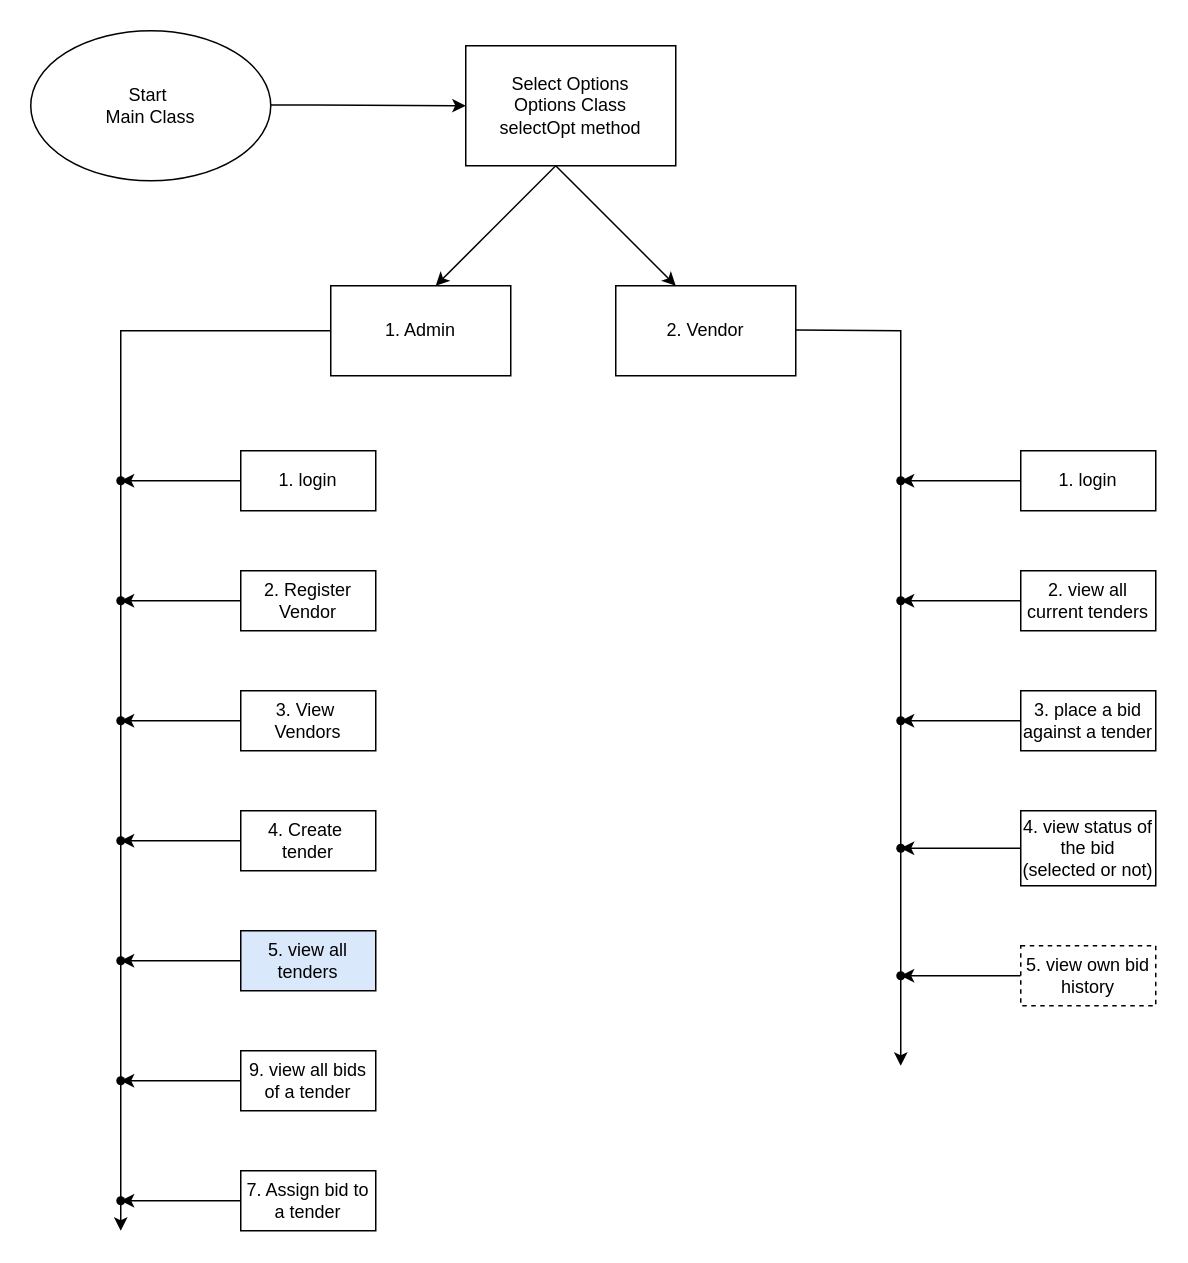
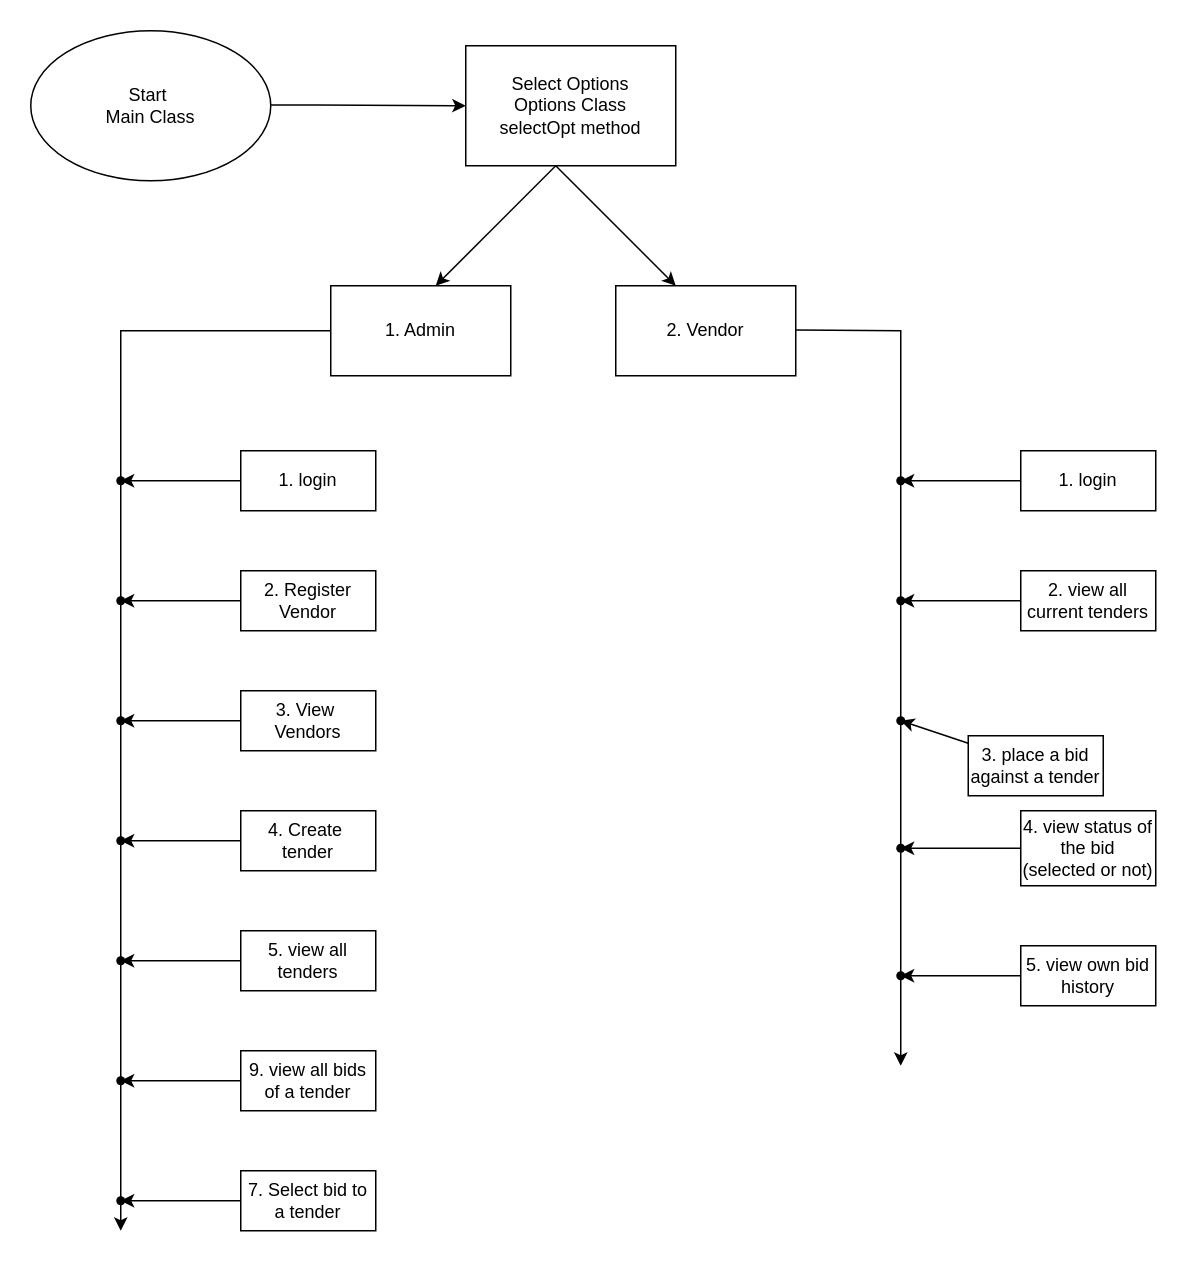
node "3. place a bid against a tender": moved (1088, 721) -> (1036, 766)
node "5. view all tenders": fillcolor #dae8fc -> #ffffff
node "5. view own bid history": style dashed -> solid
node "7. Assign bid to a tender": label "7. Assign bid to a tender" -> "7. Select bid to a tender"
